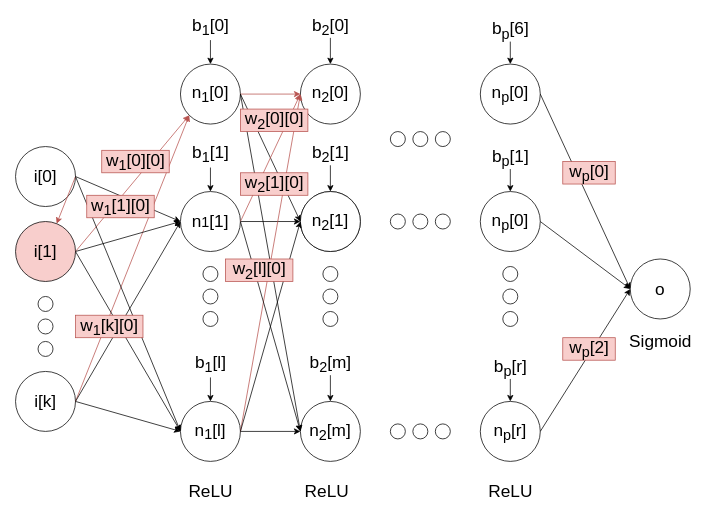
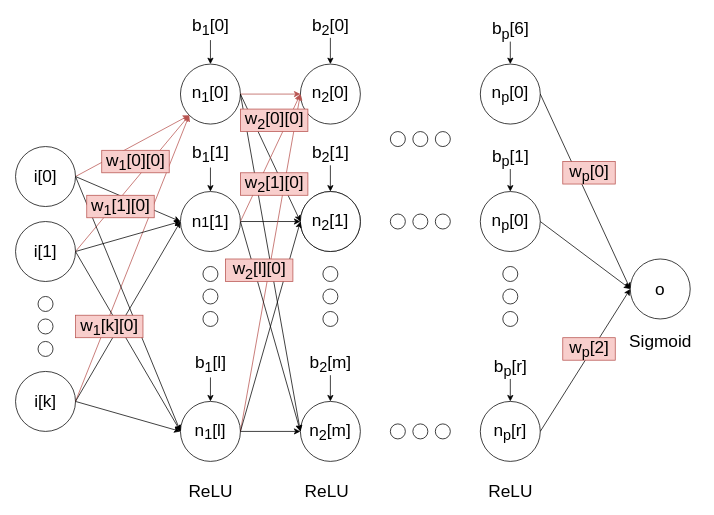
edge "i[0]" -> "i[1]": now "i[0]" -> "n1[0]"
node "i[1]": fillcolor #f8cecc -> #ffffff
